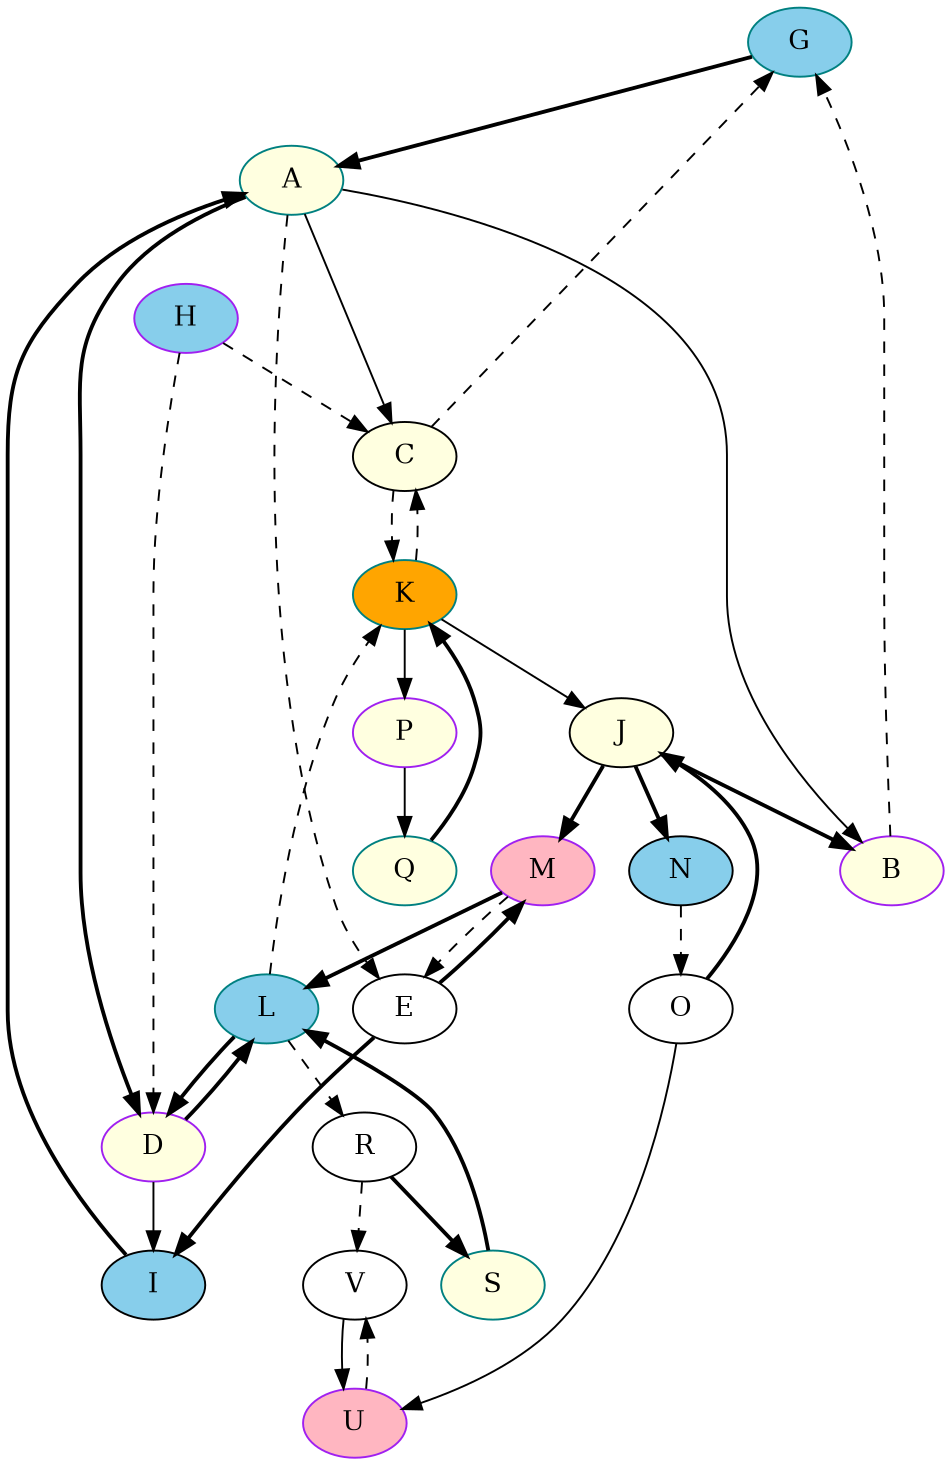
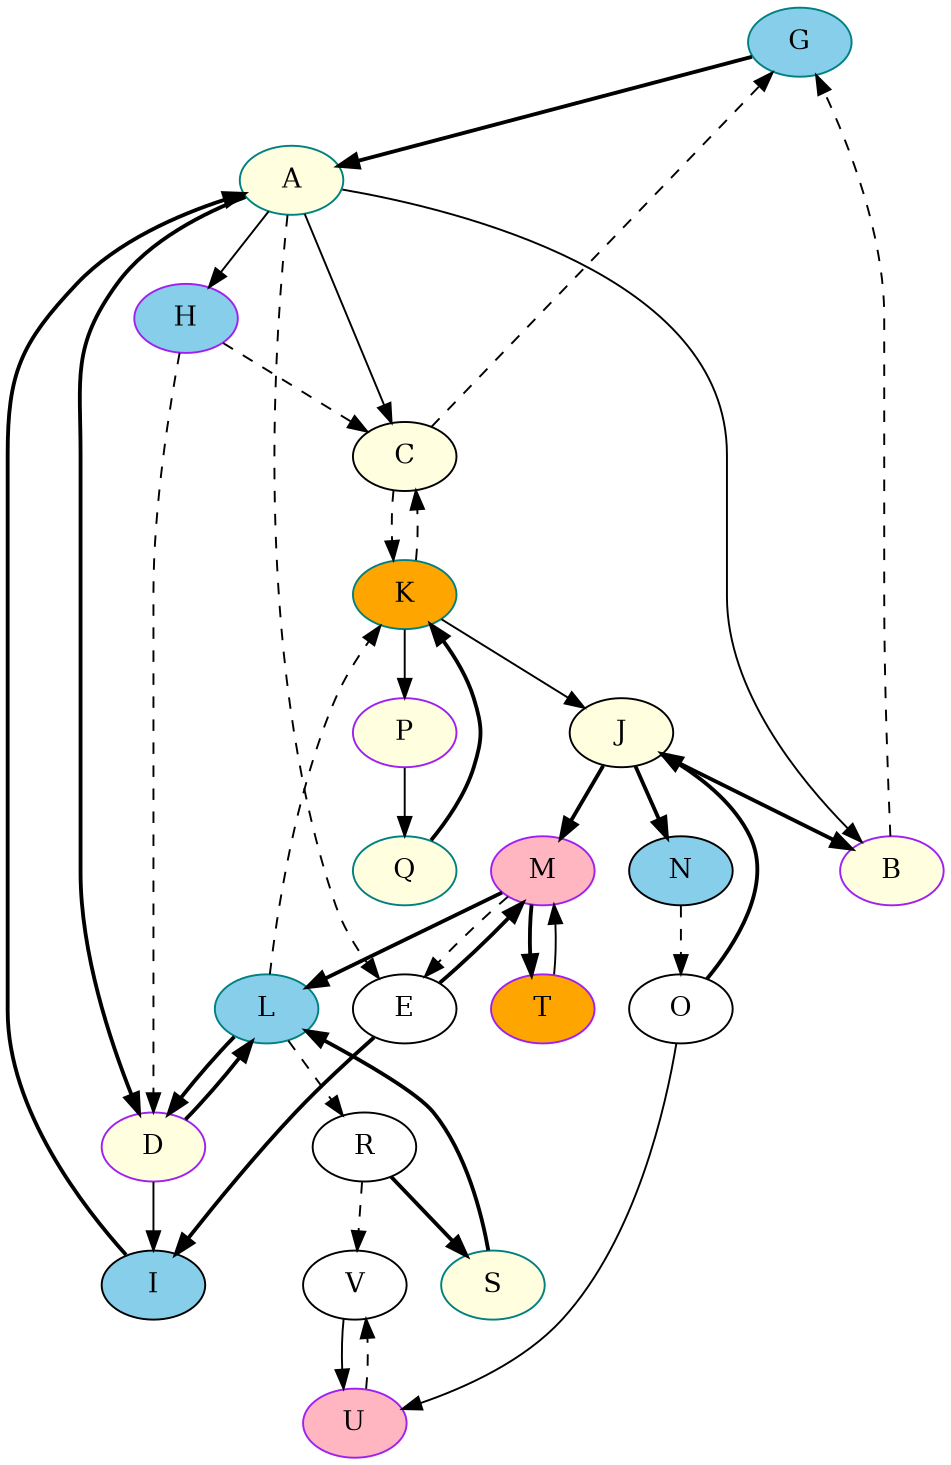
edge "A" -> "H": added
node "T": added
